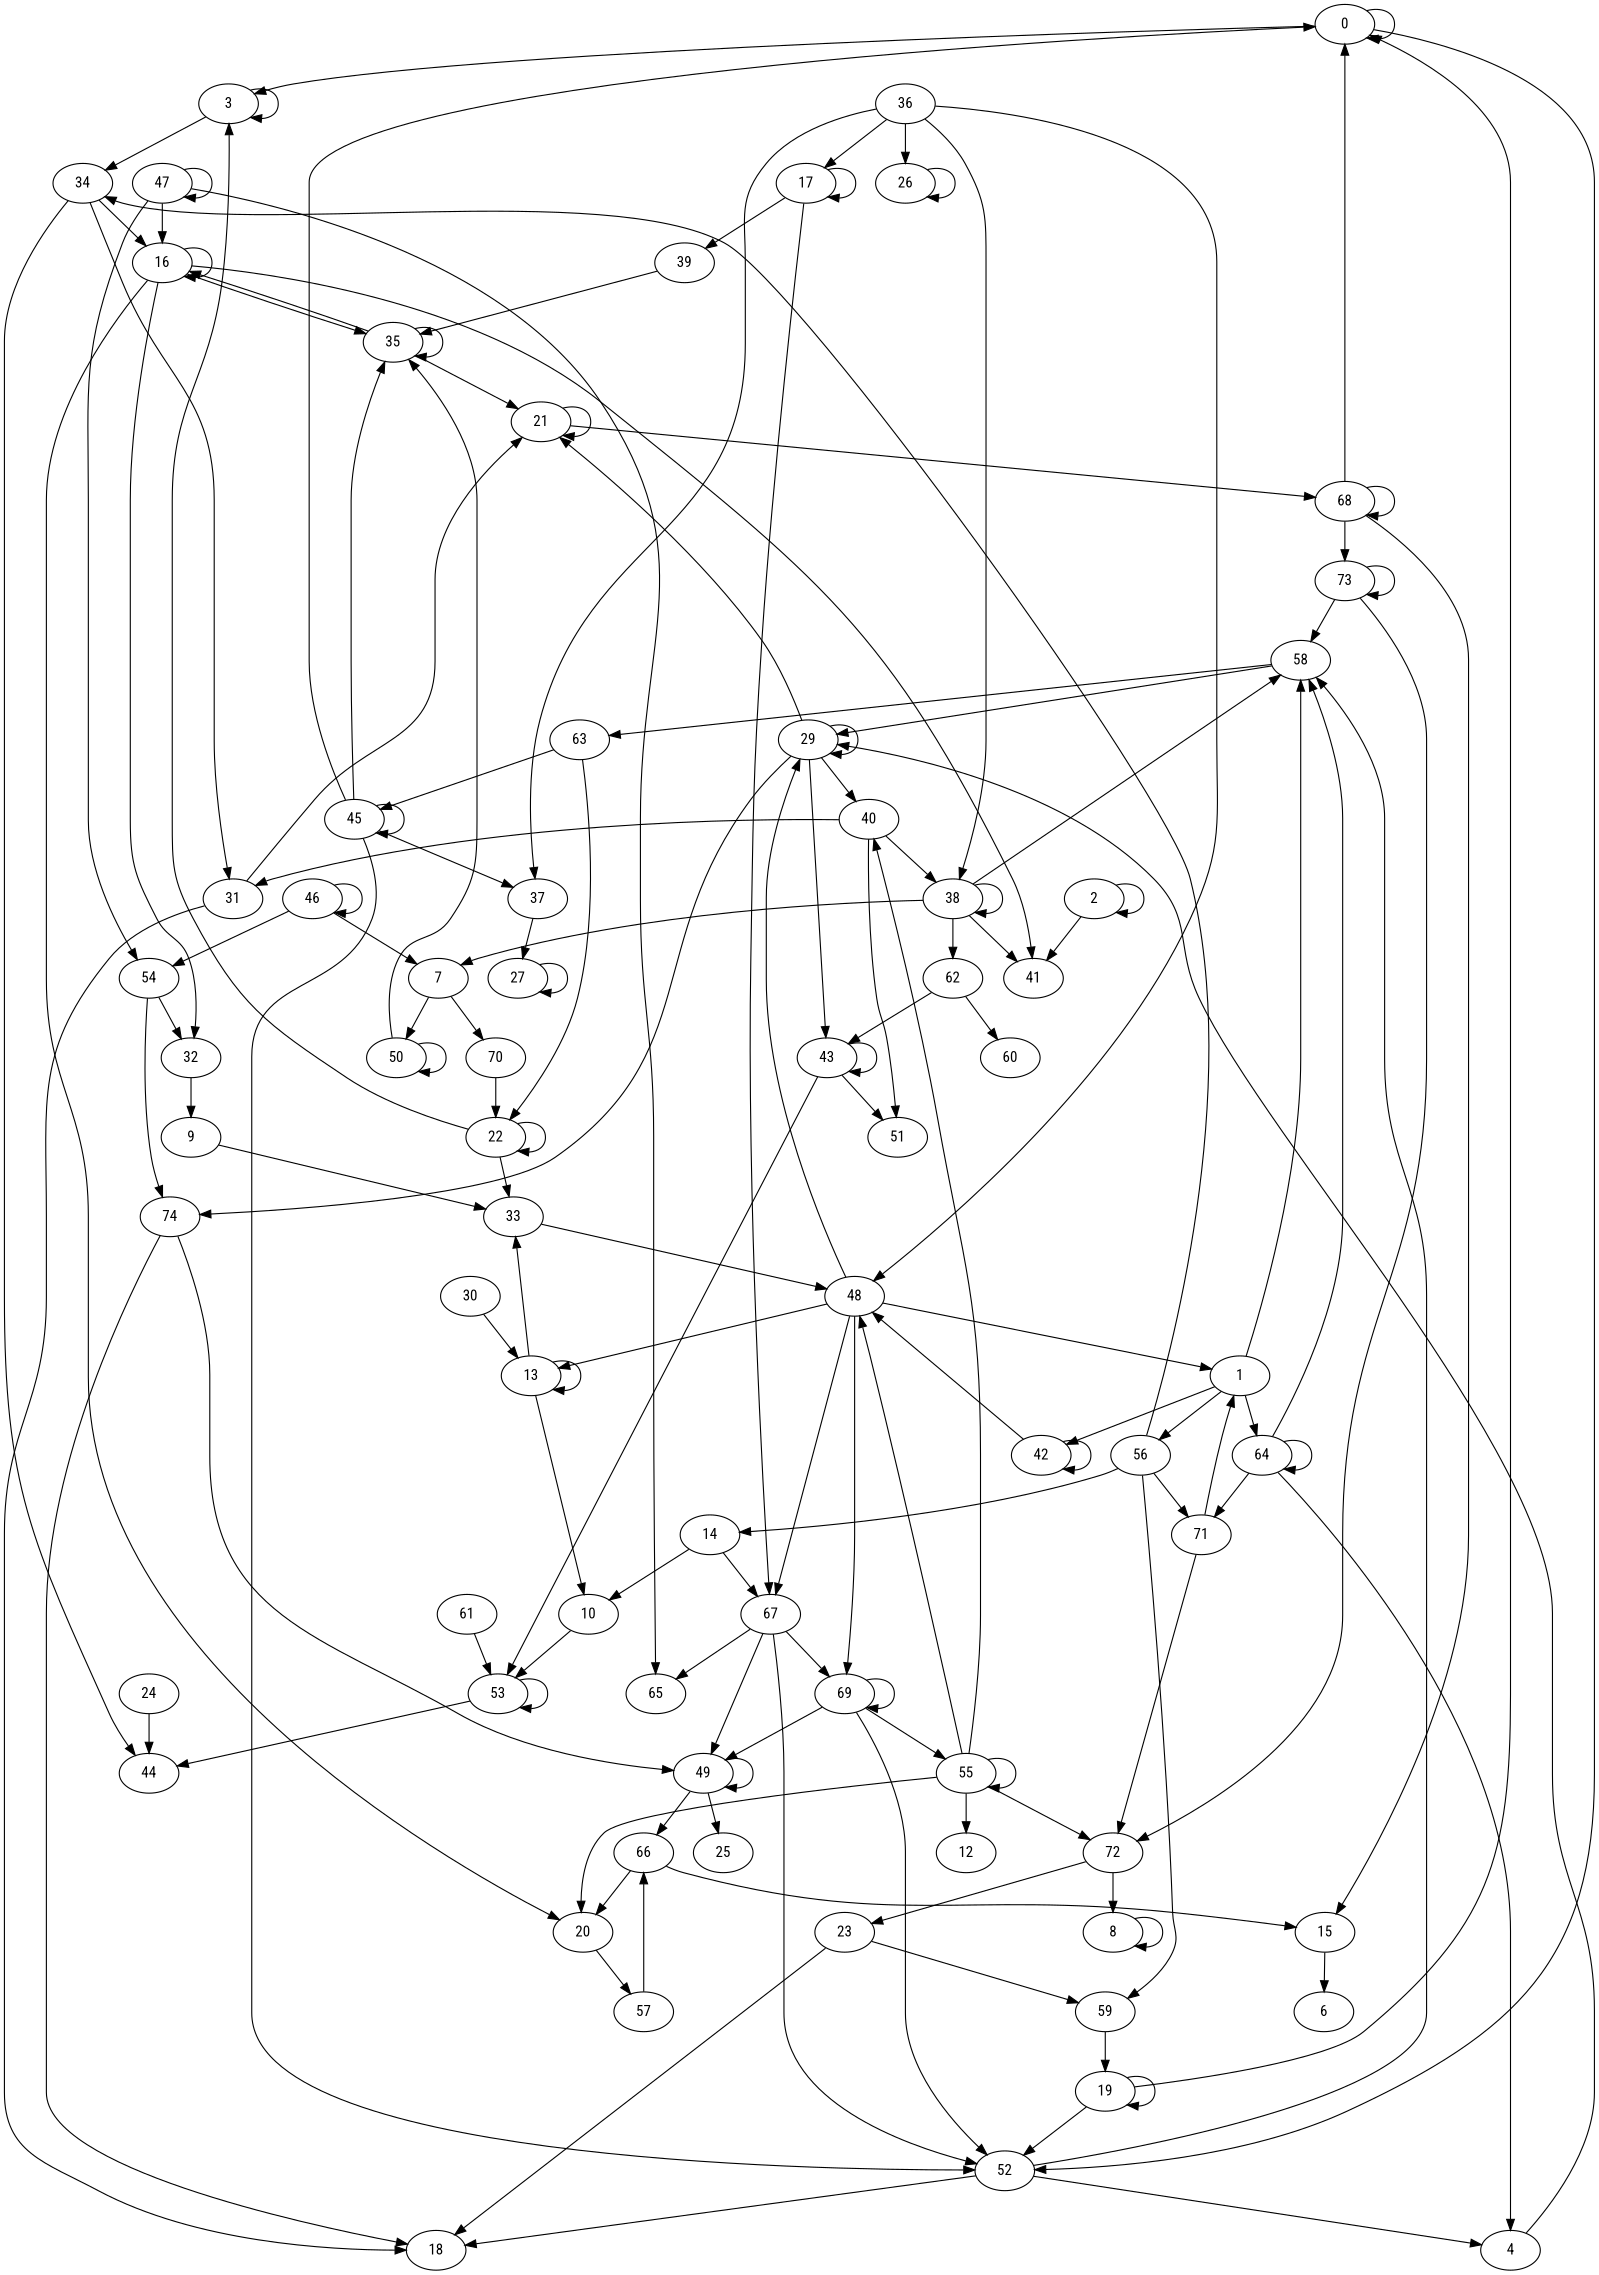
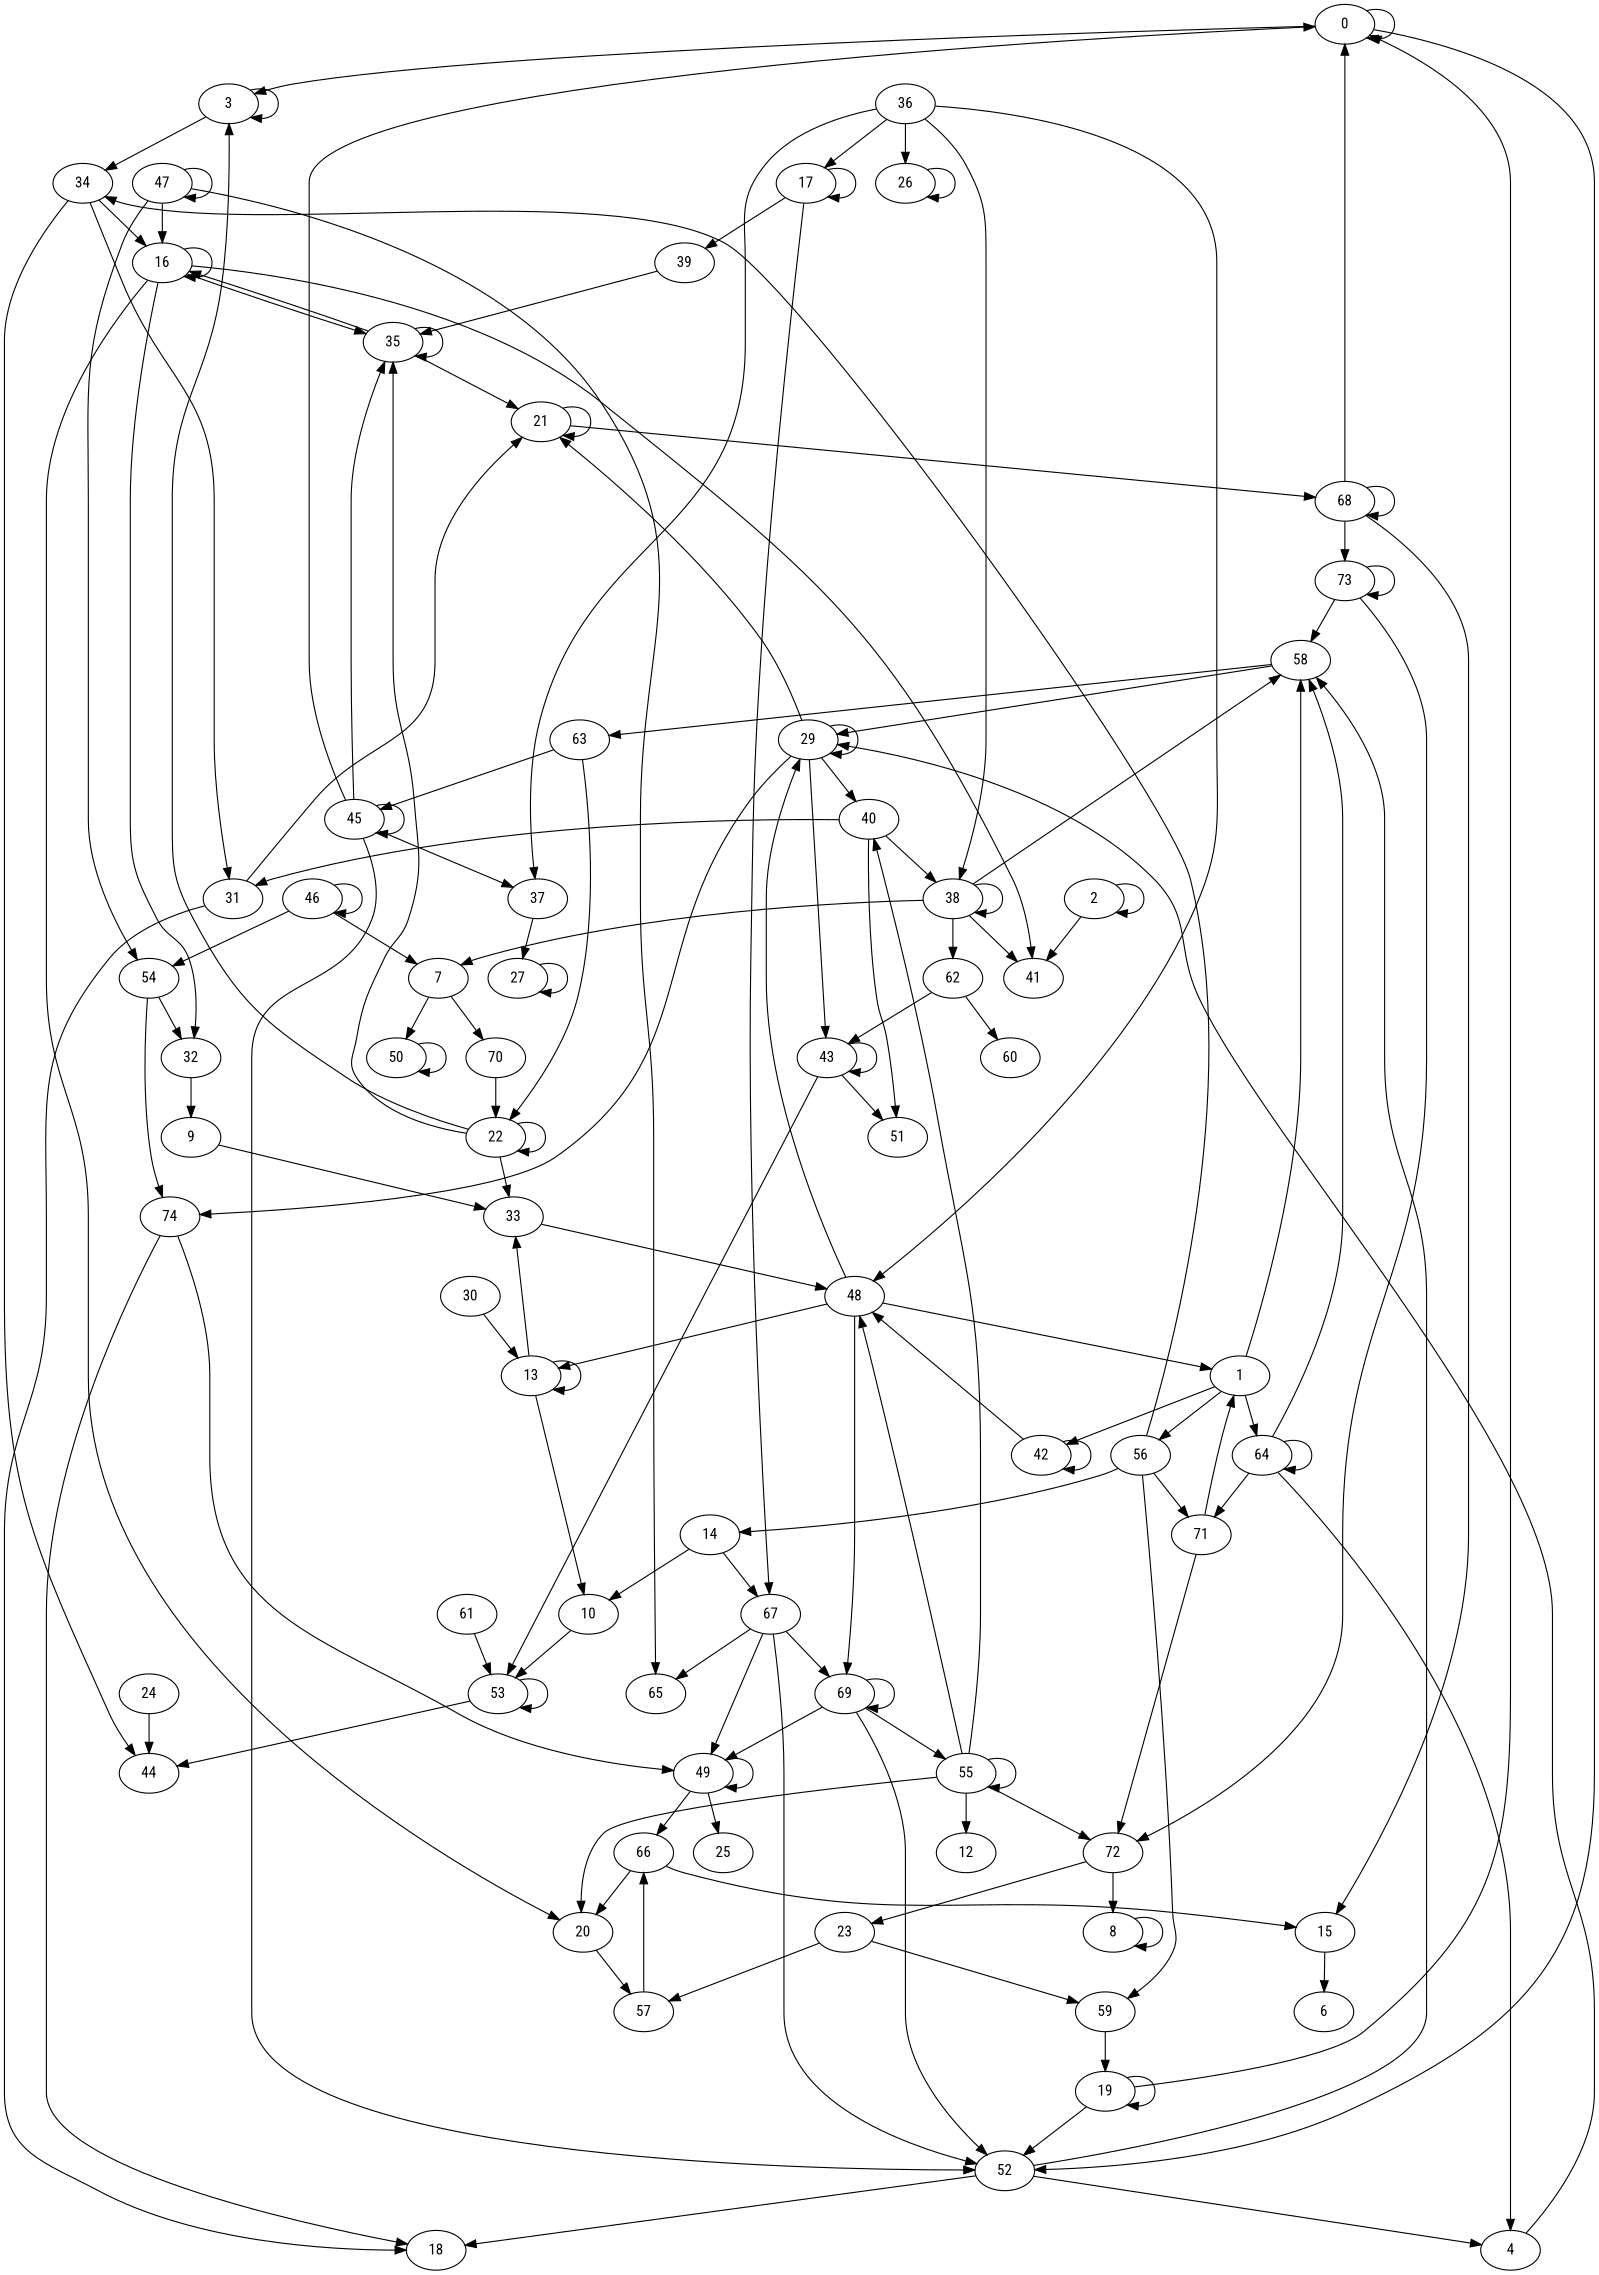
edge "50" -> "35": now "22" -> "35"
edge "48" -> "67": removed
edge "23" -> "18": now "23" -> "57"
